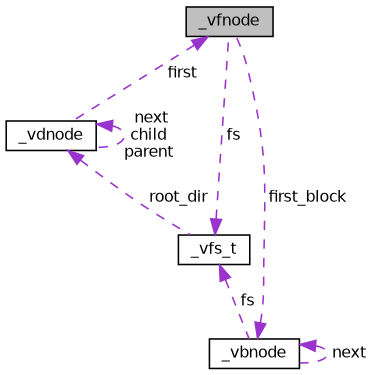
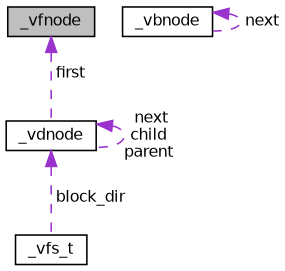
edge "_vfnode" -> "_vfs_t": removed, label "fs"
edge "_vfnode" -> "_vbnode": removed, label "first_block"
edge "_vfs_t" -> "_vdnode": label " root_dir" -> " block_dir"
edge "_vbnode" -> "_vfs_t": removed, label "fs"
